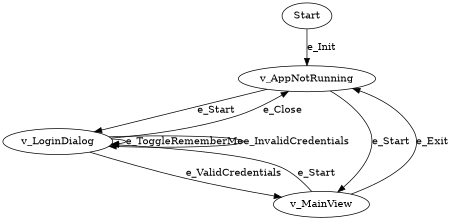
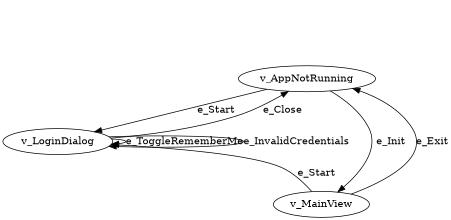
node "Start": removed
edge "v_AppNotRunning" -> "v_MainView": label "e_Start" -> "e_Init"
edge "v_LoginDialog" -> "v_MainView": removed, label "e_ValidCredentials"
